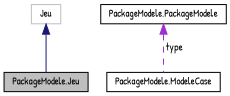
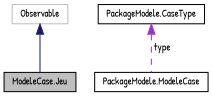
node "Jeu": label "Jeu" -> "Observable"
node "PackageModele.PackageModele": label "PackageModele.PackageModele" -> "PackageModele.CaseType"
node "PackageModele.Jeu": label "PackageModele.Jeu" -> "ModeleCase.Jeu"
